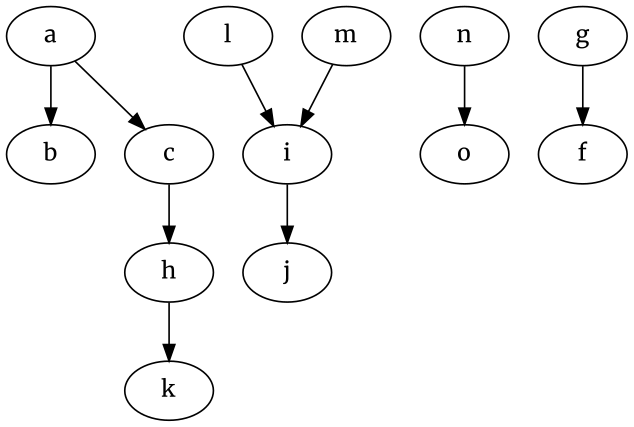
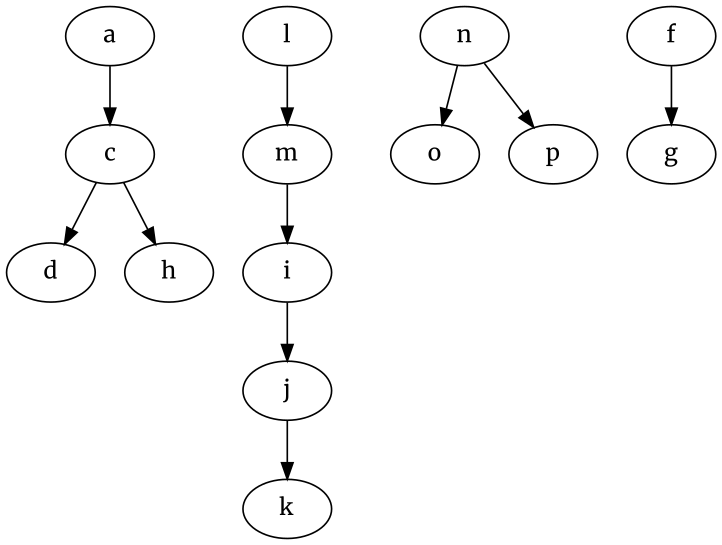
edge "g" -> "f": reversed
edge "l" -> "i": now "l" -> "m"
node "b": removed
node "p": added
node "d": added
edge "h" -> "k": now "j" -> "k"
